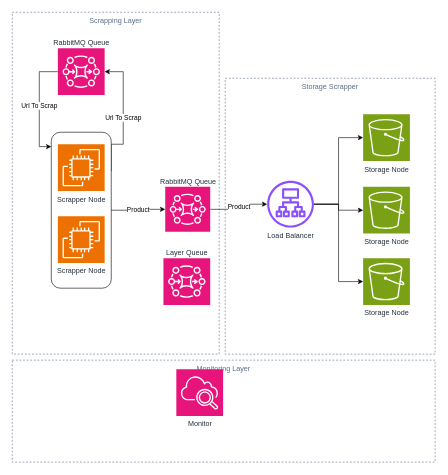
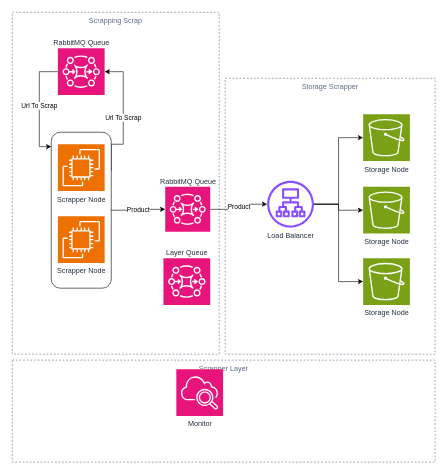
node "Scrapping Layer": label "Scrapping Layer" -> "Scrapping Scrap"
node "Monitoring Layer": label "Monitoring Layer" -> "Scrapper Layer"
